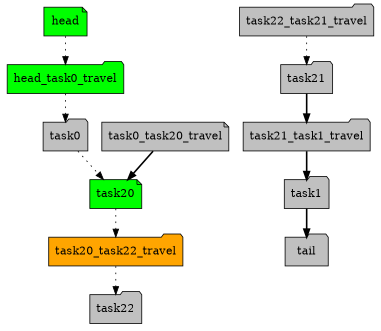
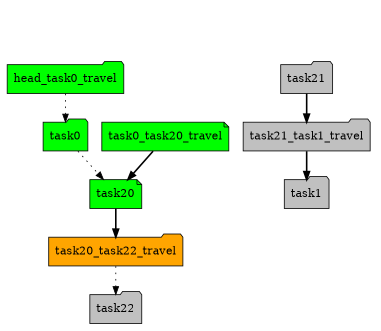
node "head": removed
node "task22_task21_travel": removed
node "task0": fillcolor gray -> green
node "task0_task20_travel": fillcolor gray -> green
edge "task20" -> "task20_task22_travel": style dotted -> bold
node "tail": removed
